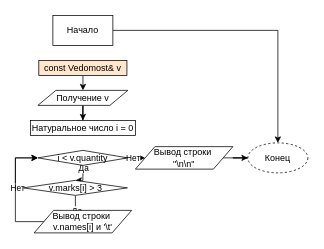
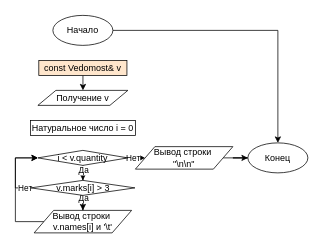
node "Начало": shape rectangle -> ellipse
edge "Получение v" -> "Натуральное число i = 0": removed
node "Конец": style dashed -> solid
node "v.marks[i] > 3": moved (75, 188) -> (83, 188)
